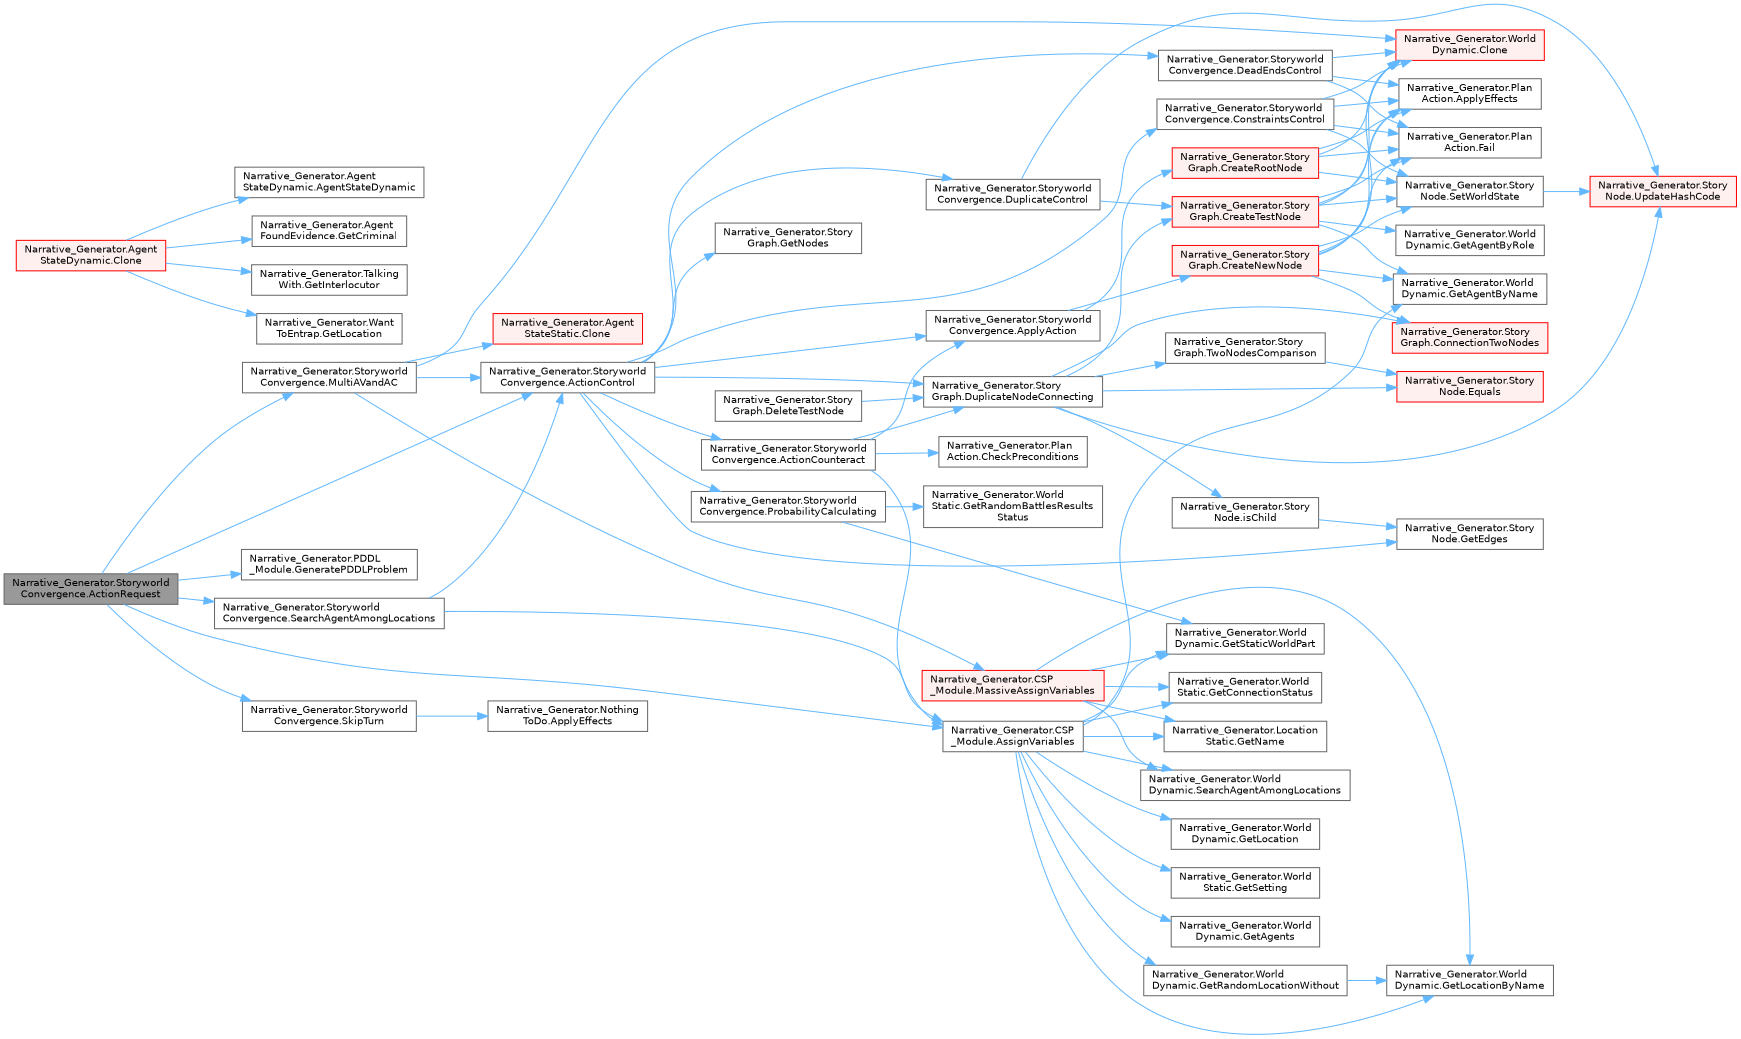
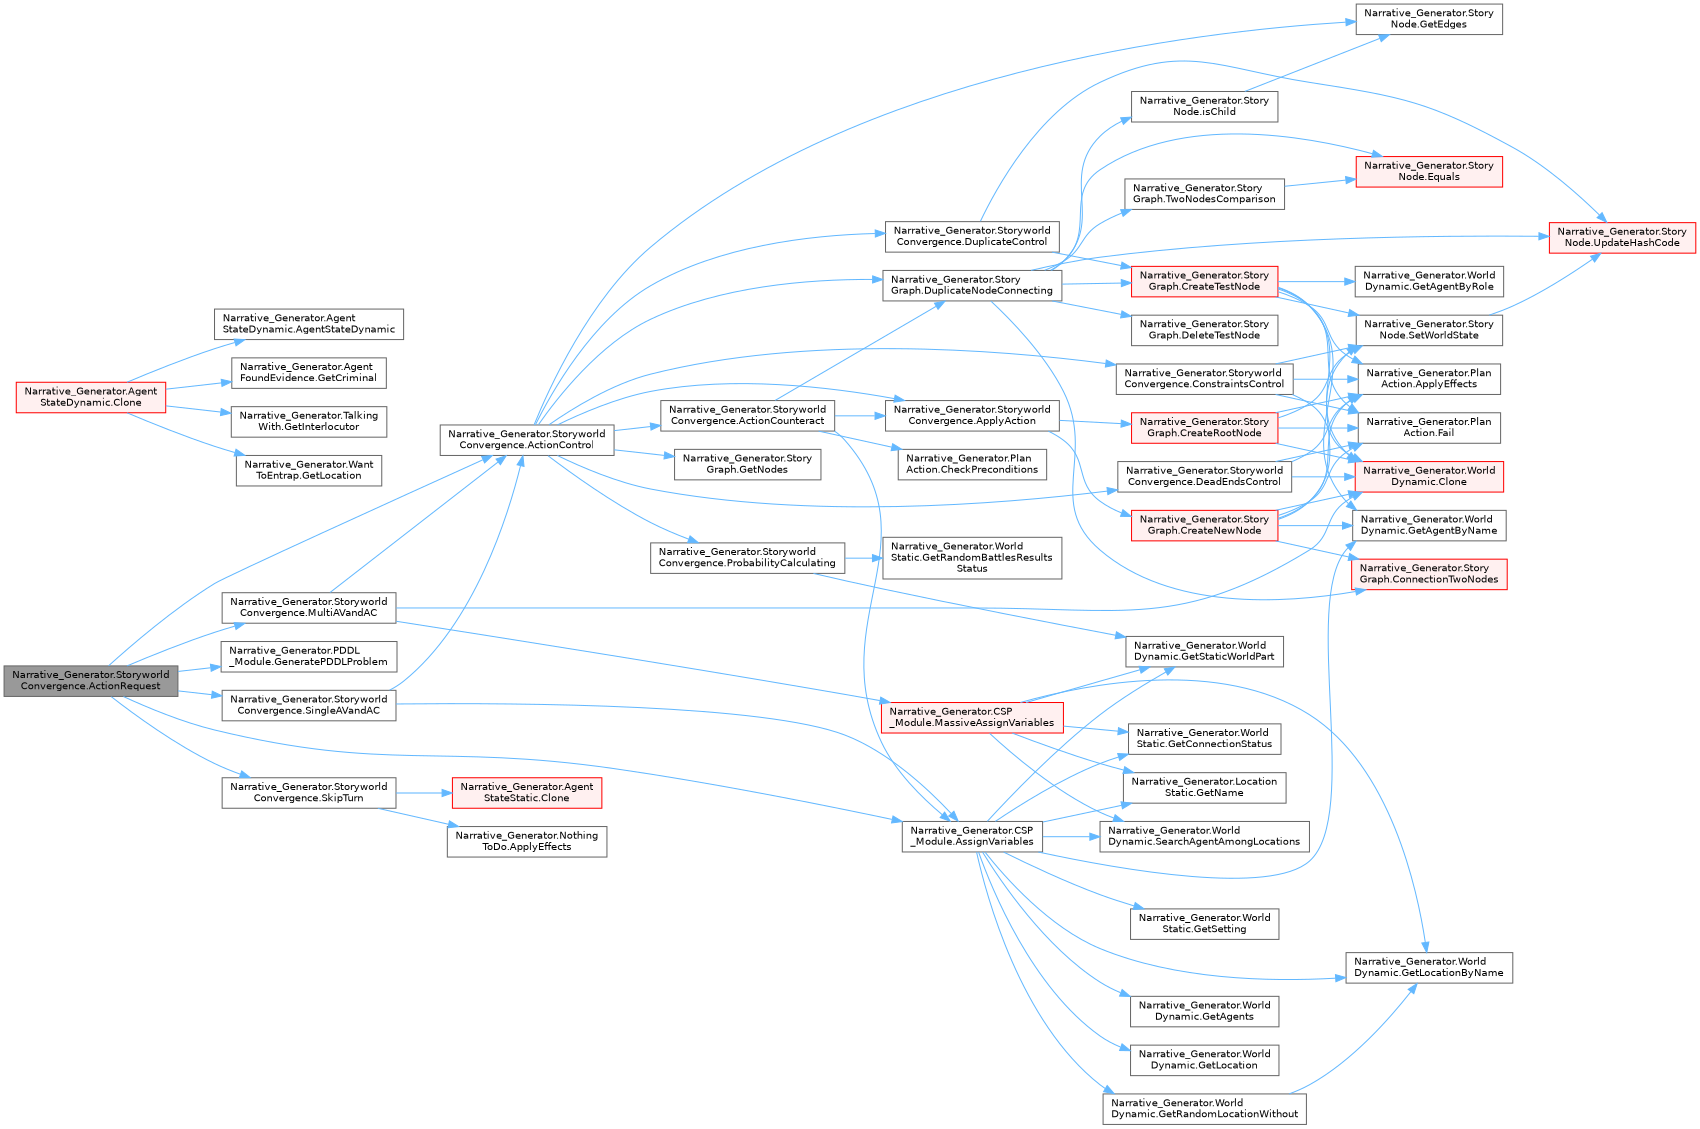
edge "Narrative_Generator.Storyworld Convergence.MultiAVandAC" -> "Narrative_Generator.Agent StateStatic.Clone": now "Narrative_Generator.Storyworld Convergence.SkipTurn" -> "Narrative_Generator.Agent StateStatic.Clone"
edge "Narrative_Generator.Story Graph.DeleteTestNode" -> "Narrative_Generator.Story Graph.DuplicateNodeConnecting": reversed
node "Narrative_Generator.Storyworld Convergence.SearchAgentAmongLocations": label "Narrative_Generator.Storyworld Convergence.SearchAgentAmongLocations" -> "Narrative_Generator.Storyworld Convergence.SingleAVandAC"
